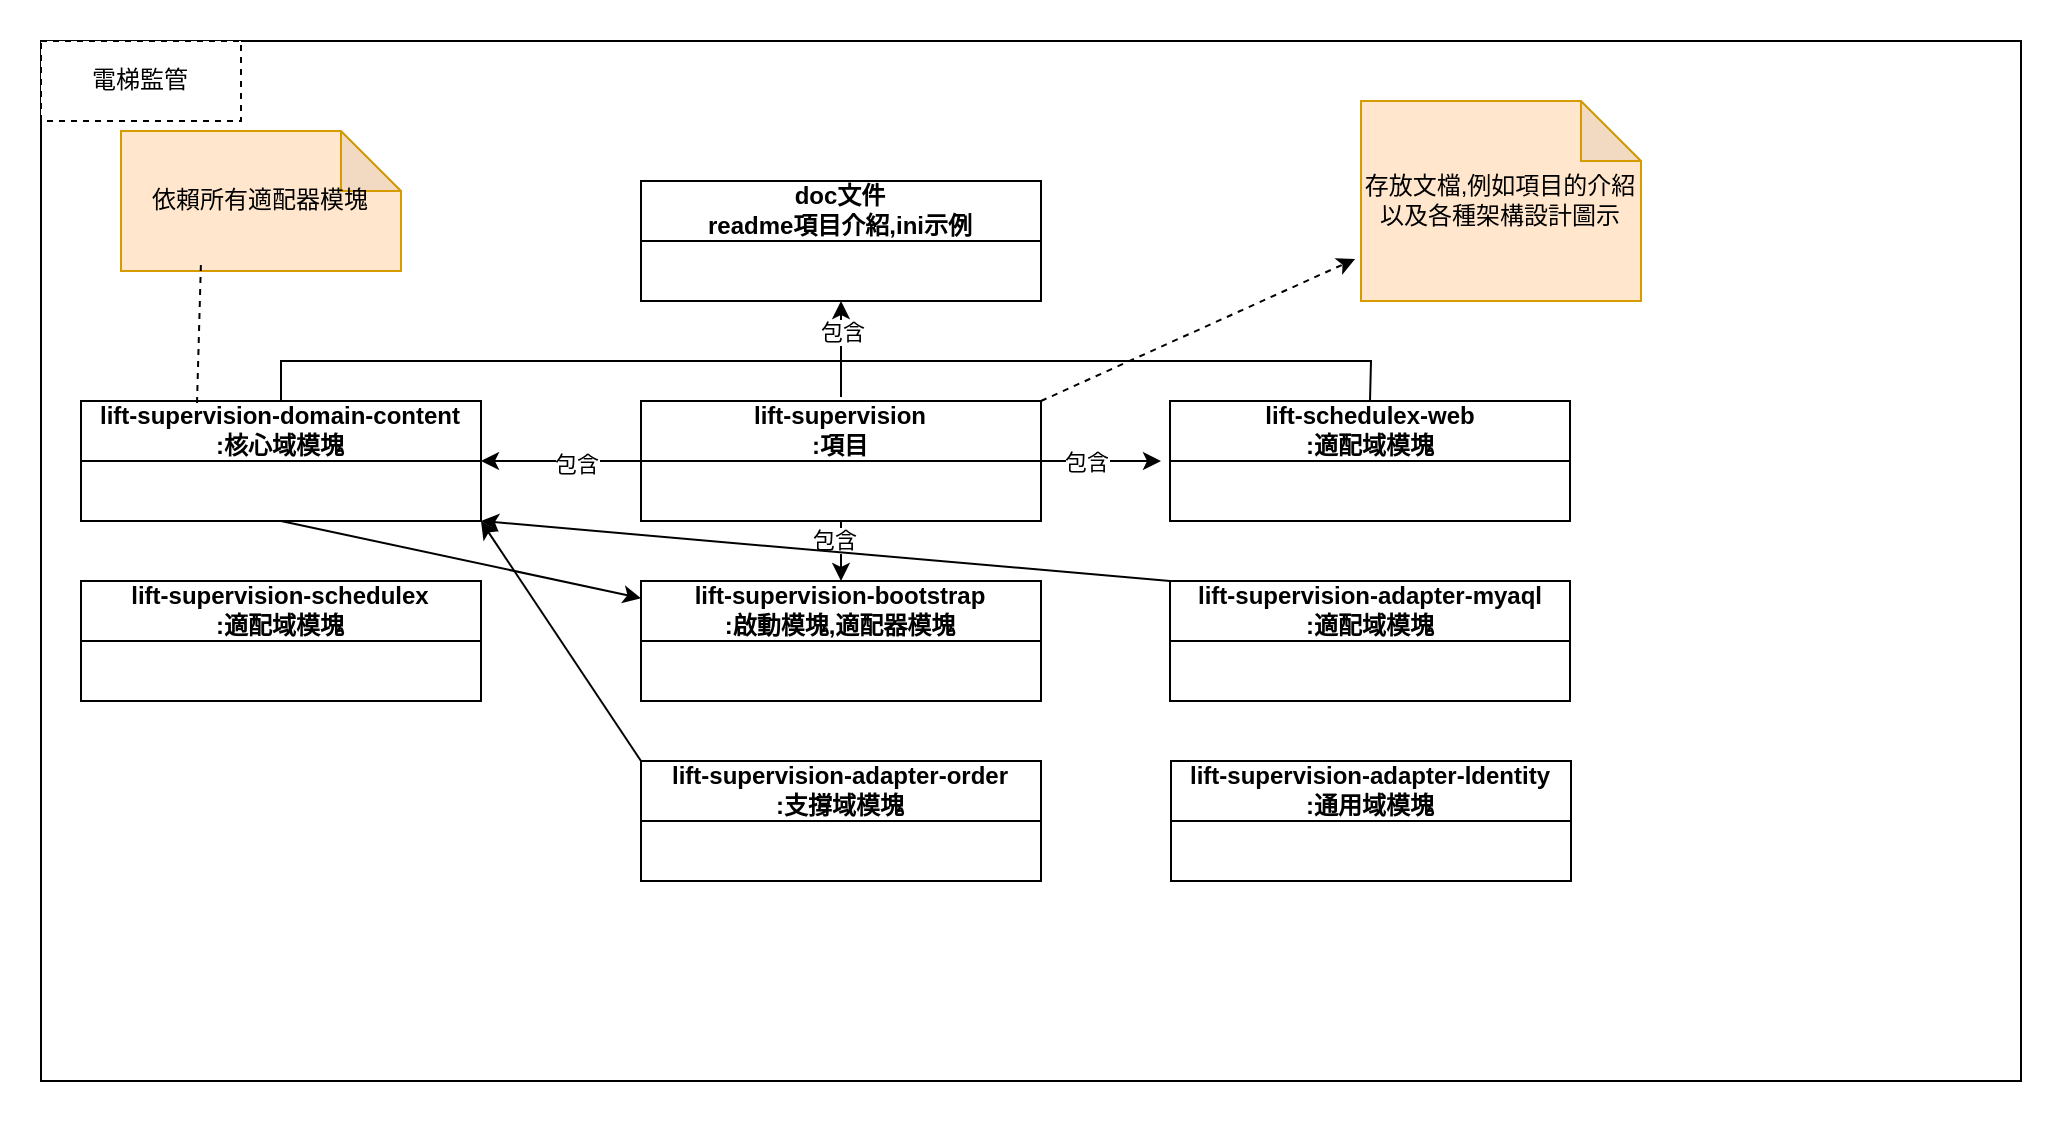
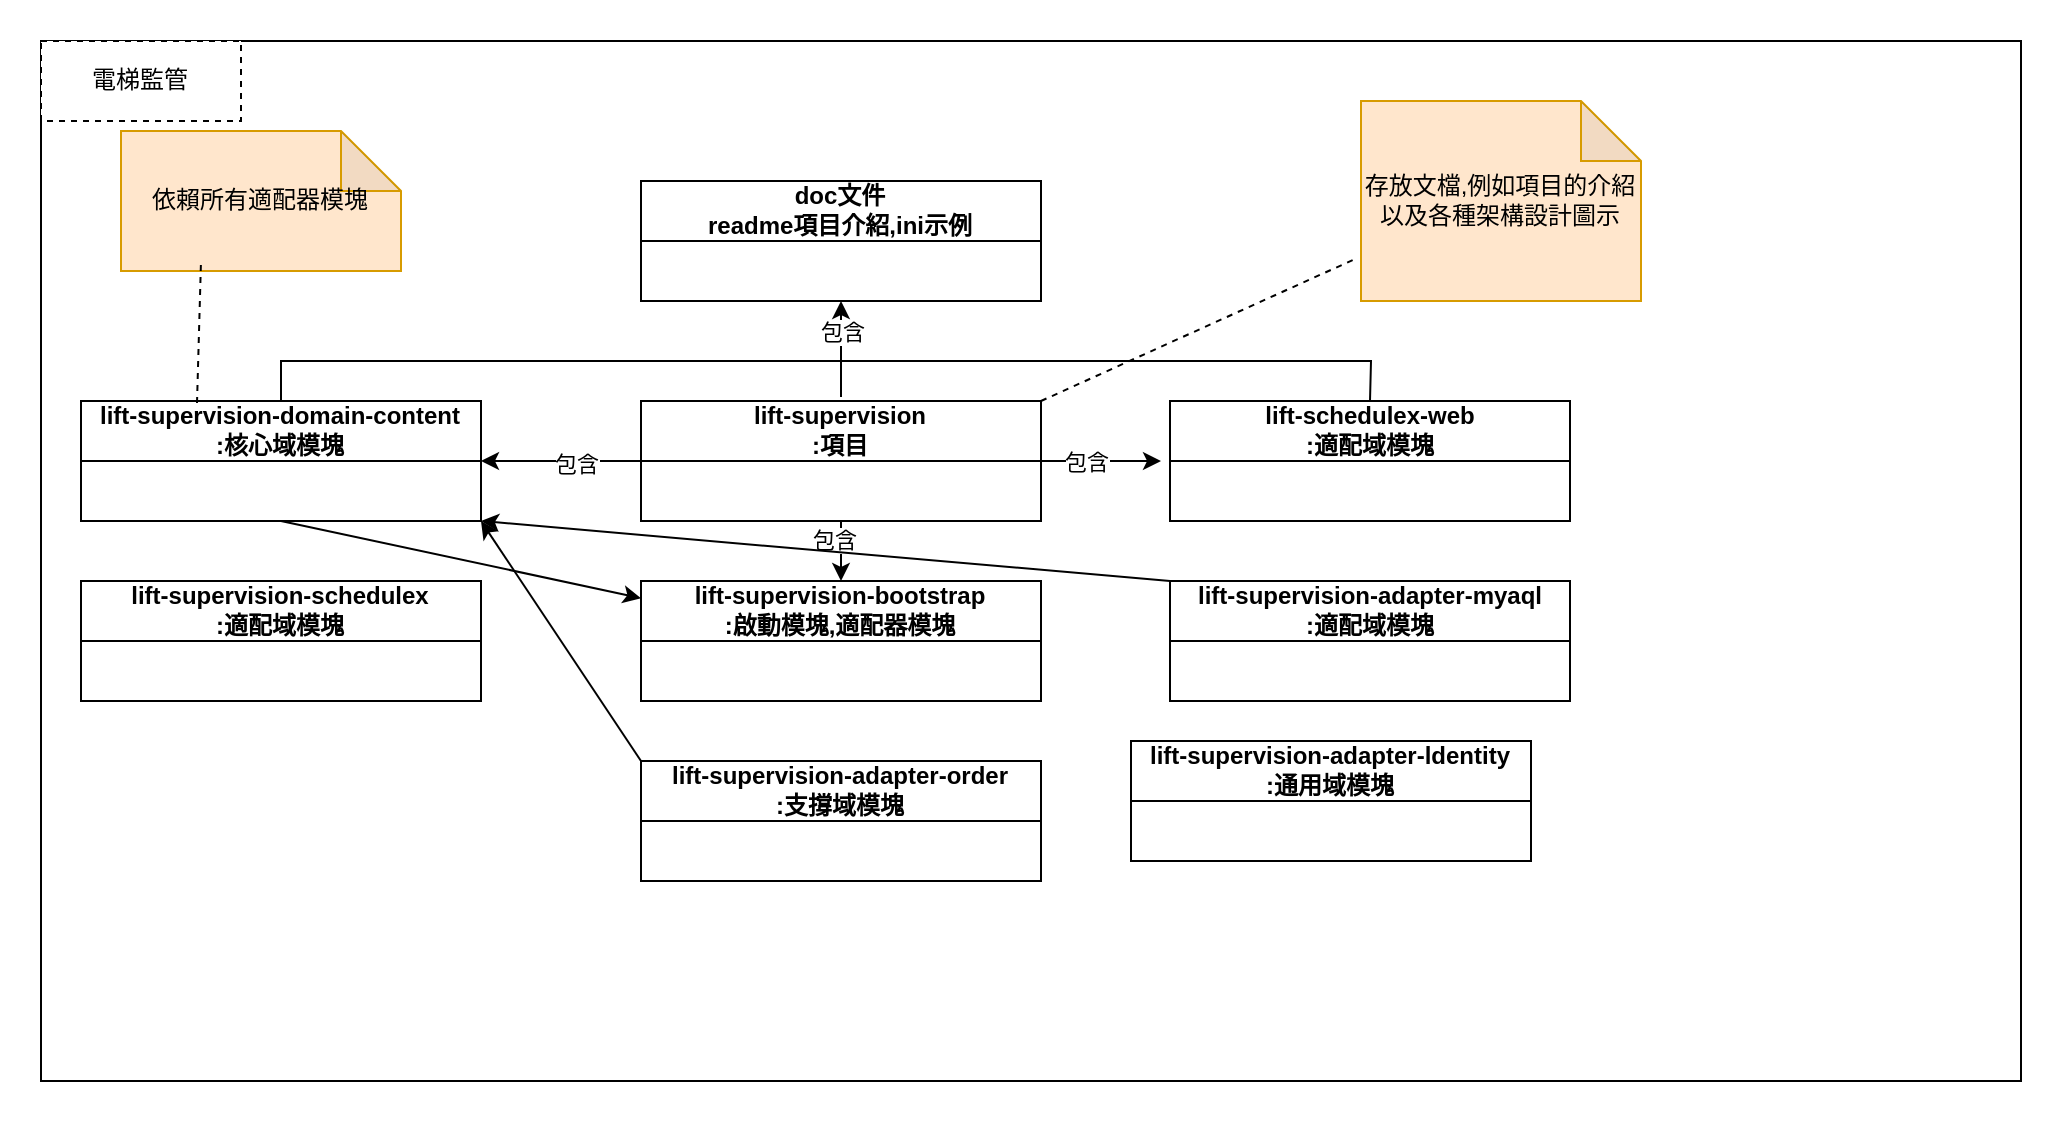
edge "lift-supervision :項目" -> "存放文檔,例如項目的介紹以及各種架構設計圖示": arrowhead classic -> none
node "lift-supervision-adapter-ldentity :通用域模塊": moved (1371, 821) -> (1331, 801)
